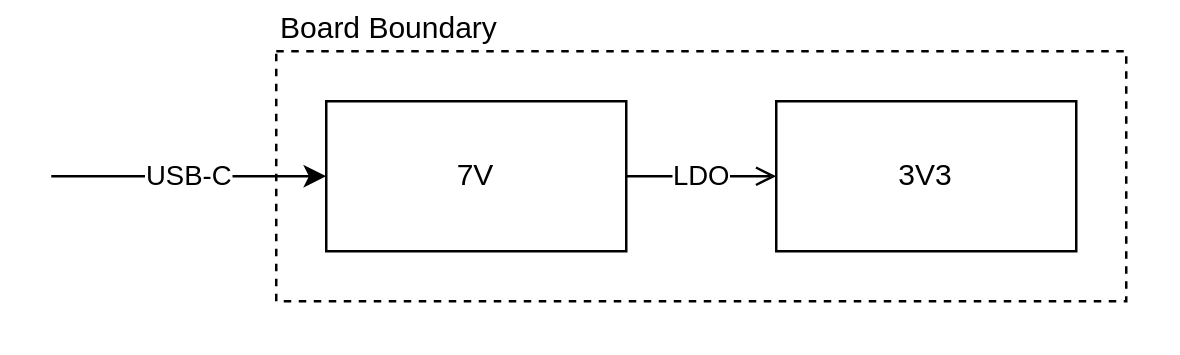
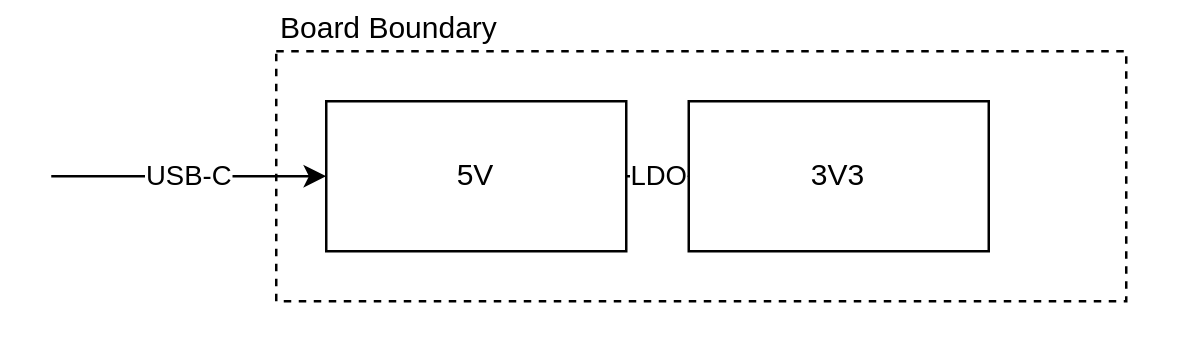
node "7V": label "7V" -> "5V"
node "3V3": moved (926, 176) -> (839, 176)
